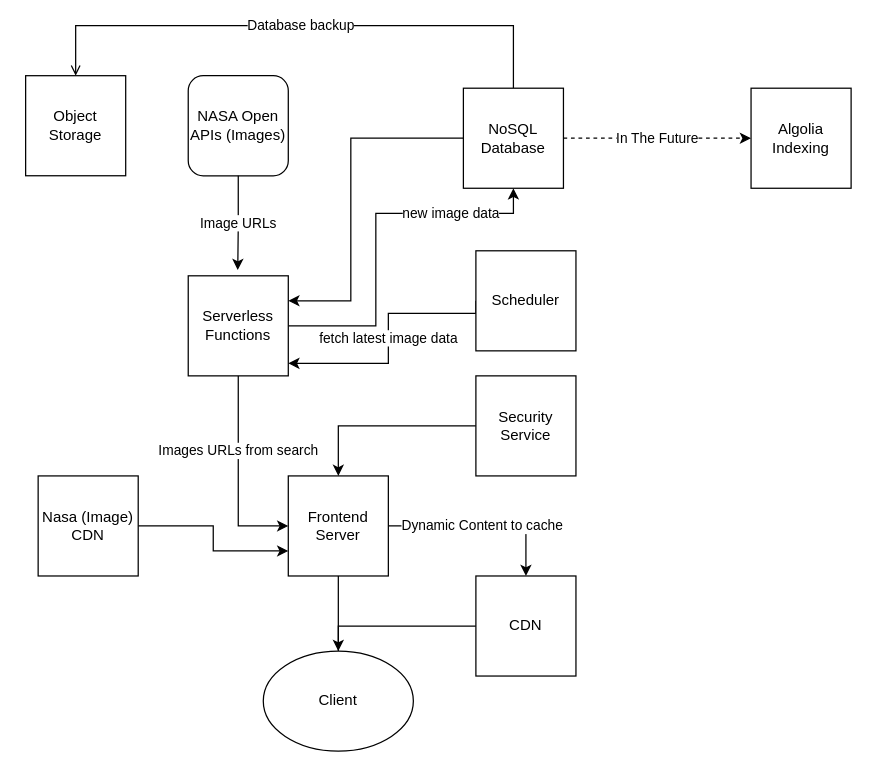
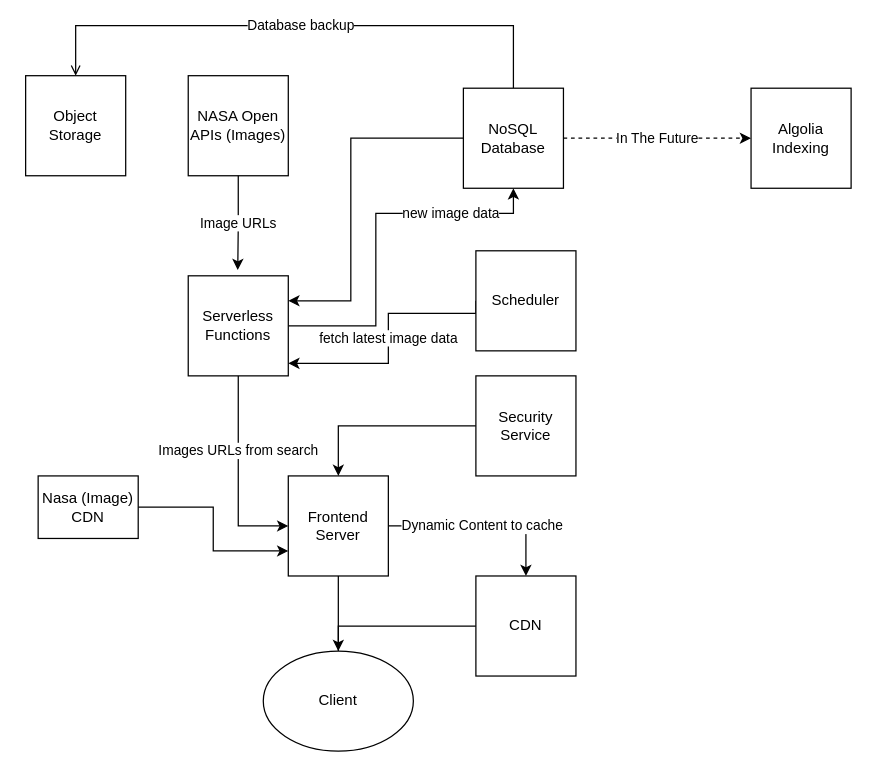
node "NASA Open APIs (Images)": shape rounded rectangle -> rectangle
node "Nasa (Image) CDN": size 100x100 -> 100x63
